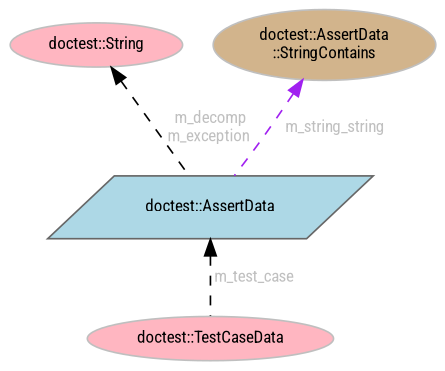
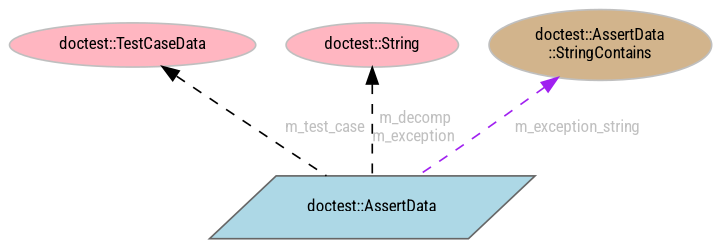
edge "doctest::AssertData" -> "doctest::AssertData ::StringContains": label " m_string_string" -> " m_exception_string"
edge "doctest::TestCaseData" -> "doctest::AssertData": reversed
